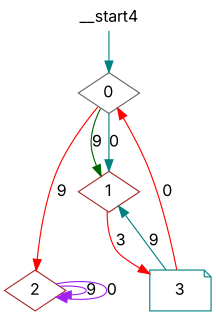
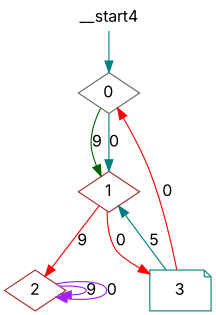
edge "0" -> "2": now "1" -> "2"
edge "1" -> "3": label "3" -> "0"
edge "3" -> "1": label "9" -> "5"
